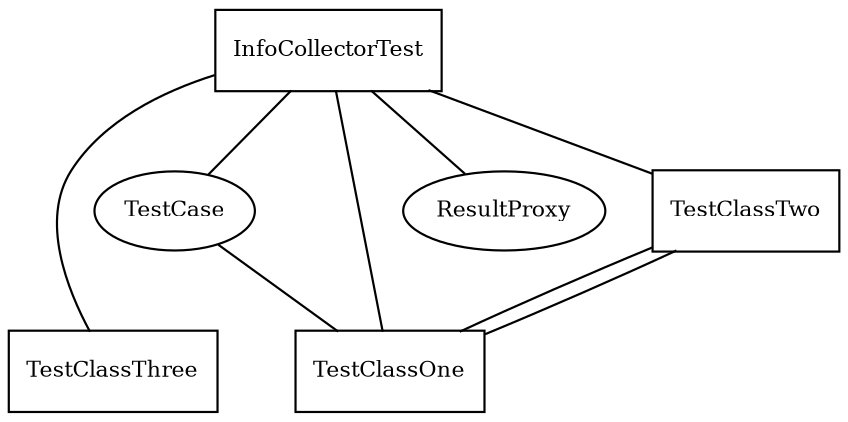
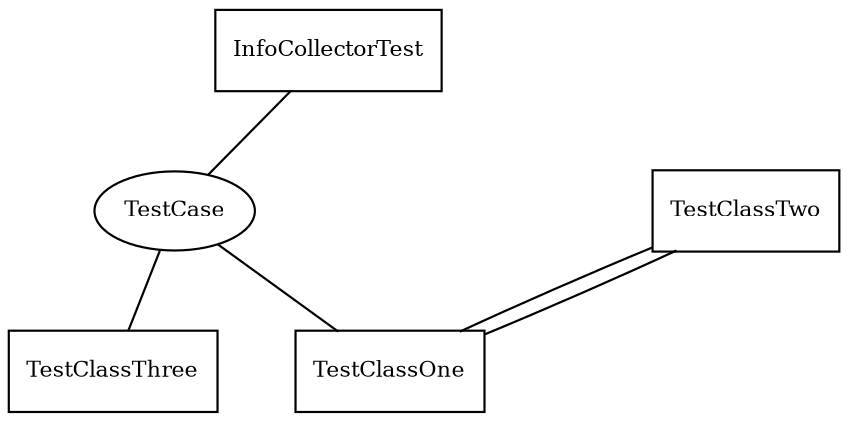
edge "InfoCollectorTest" -- "TestClassTwo": removed
edge "InfoCollectorTest" -- "TestClassThree": now "TestCase" -- "TestClassThree"
edge "InfoCollectorTest" -- "TestClassOne": removed
node "ResultProxy": removed
